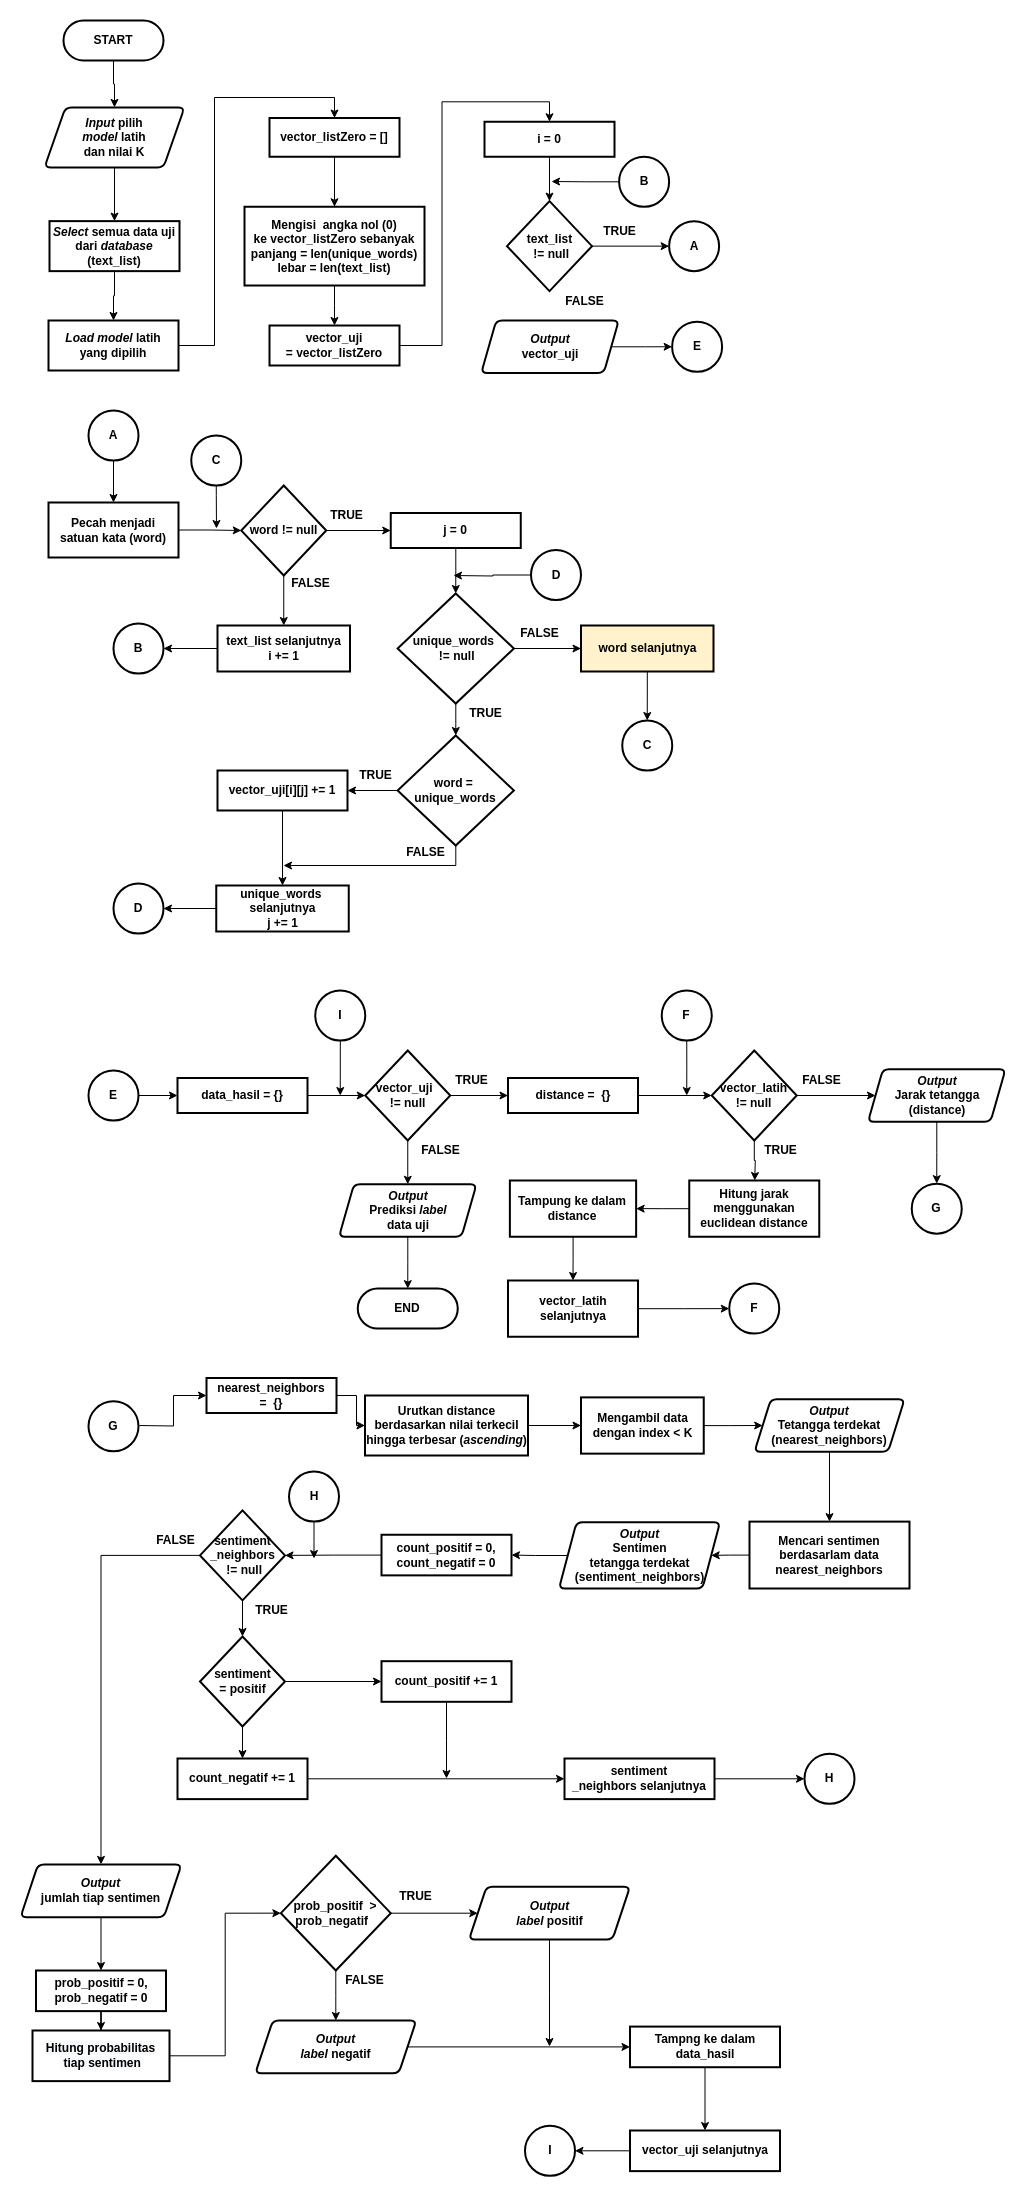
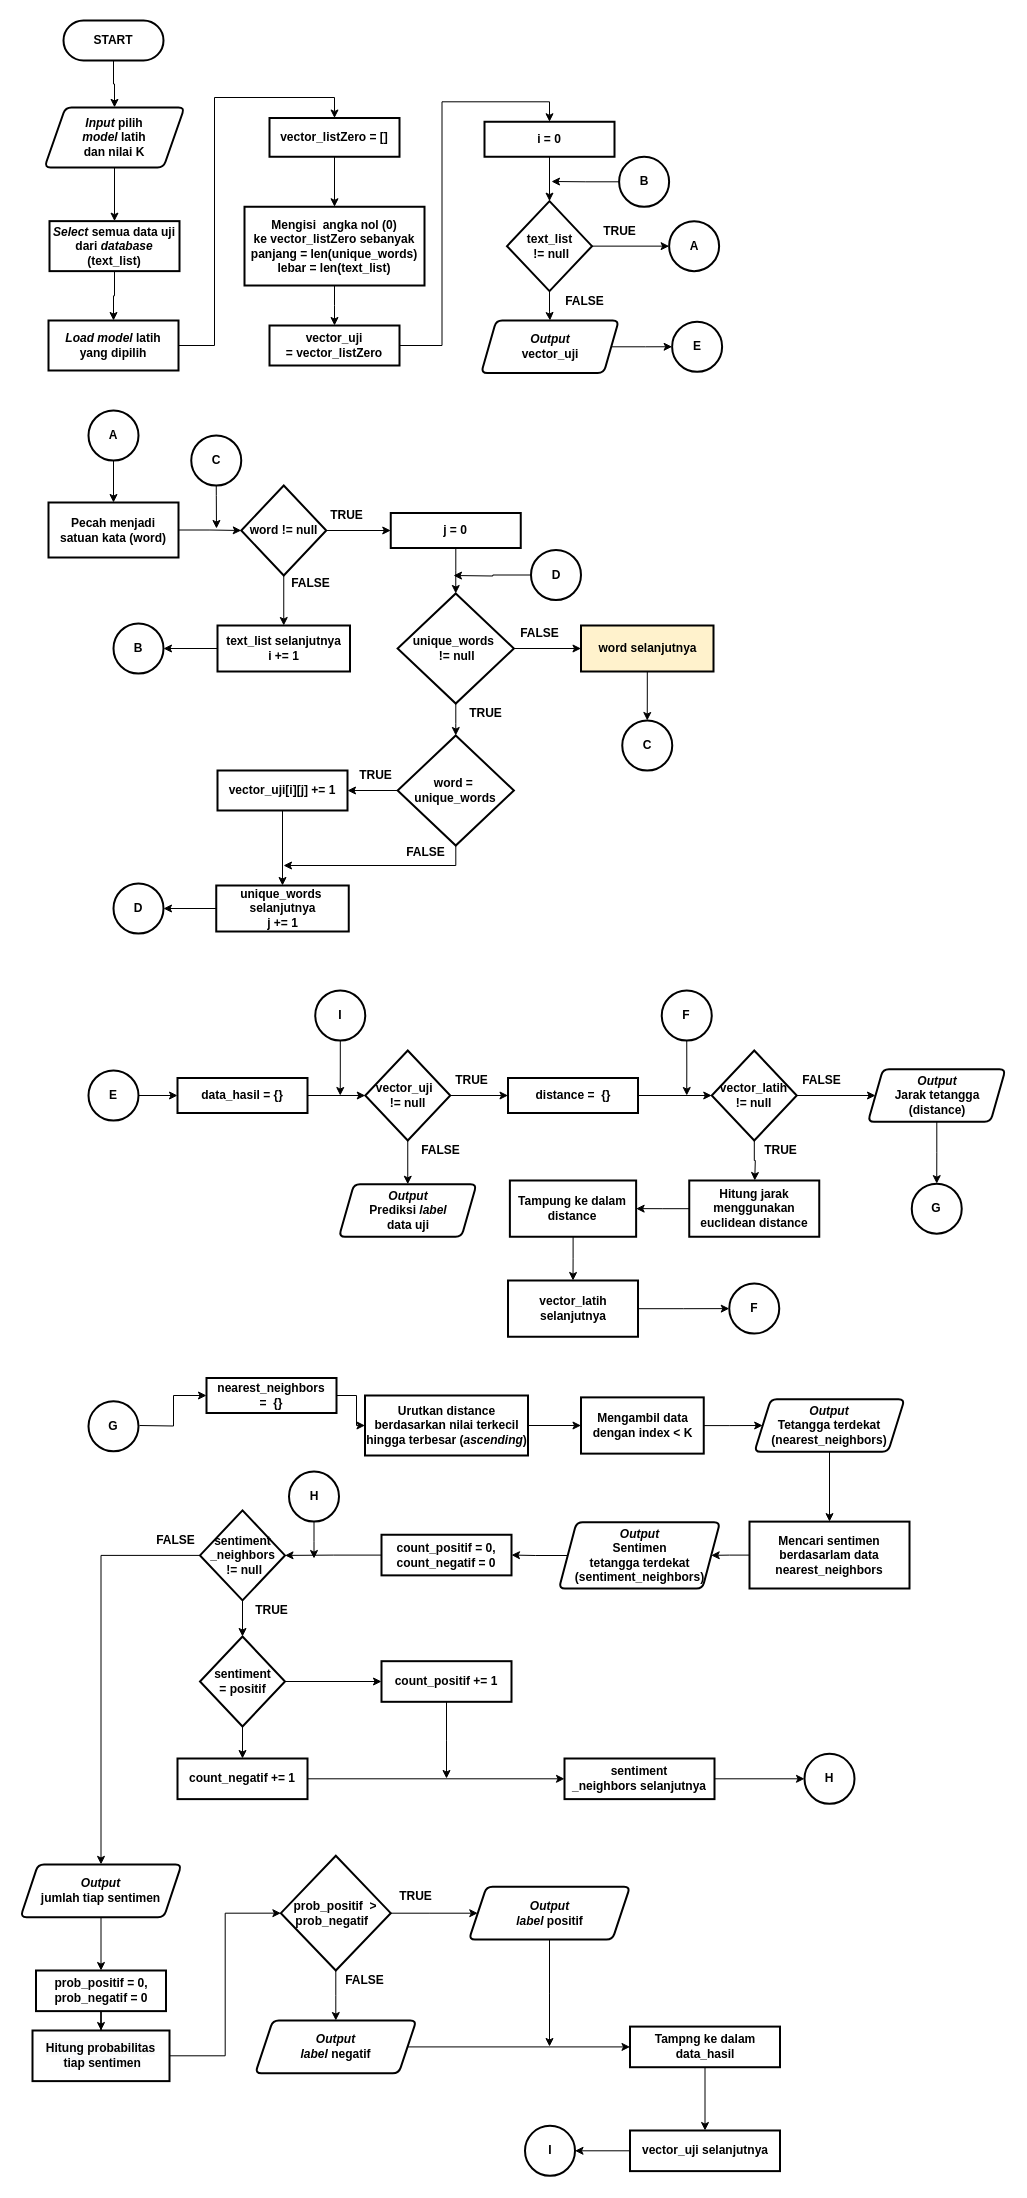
edge "text_list != null" -> "Output vector_uji": added
edge "Output Prediksi label data uji" -> "END": removed
node "END": removed
